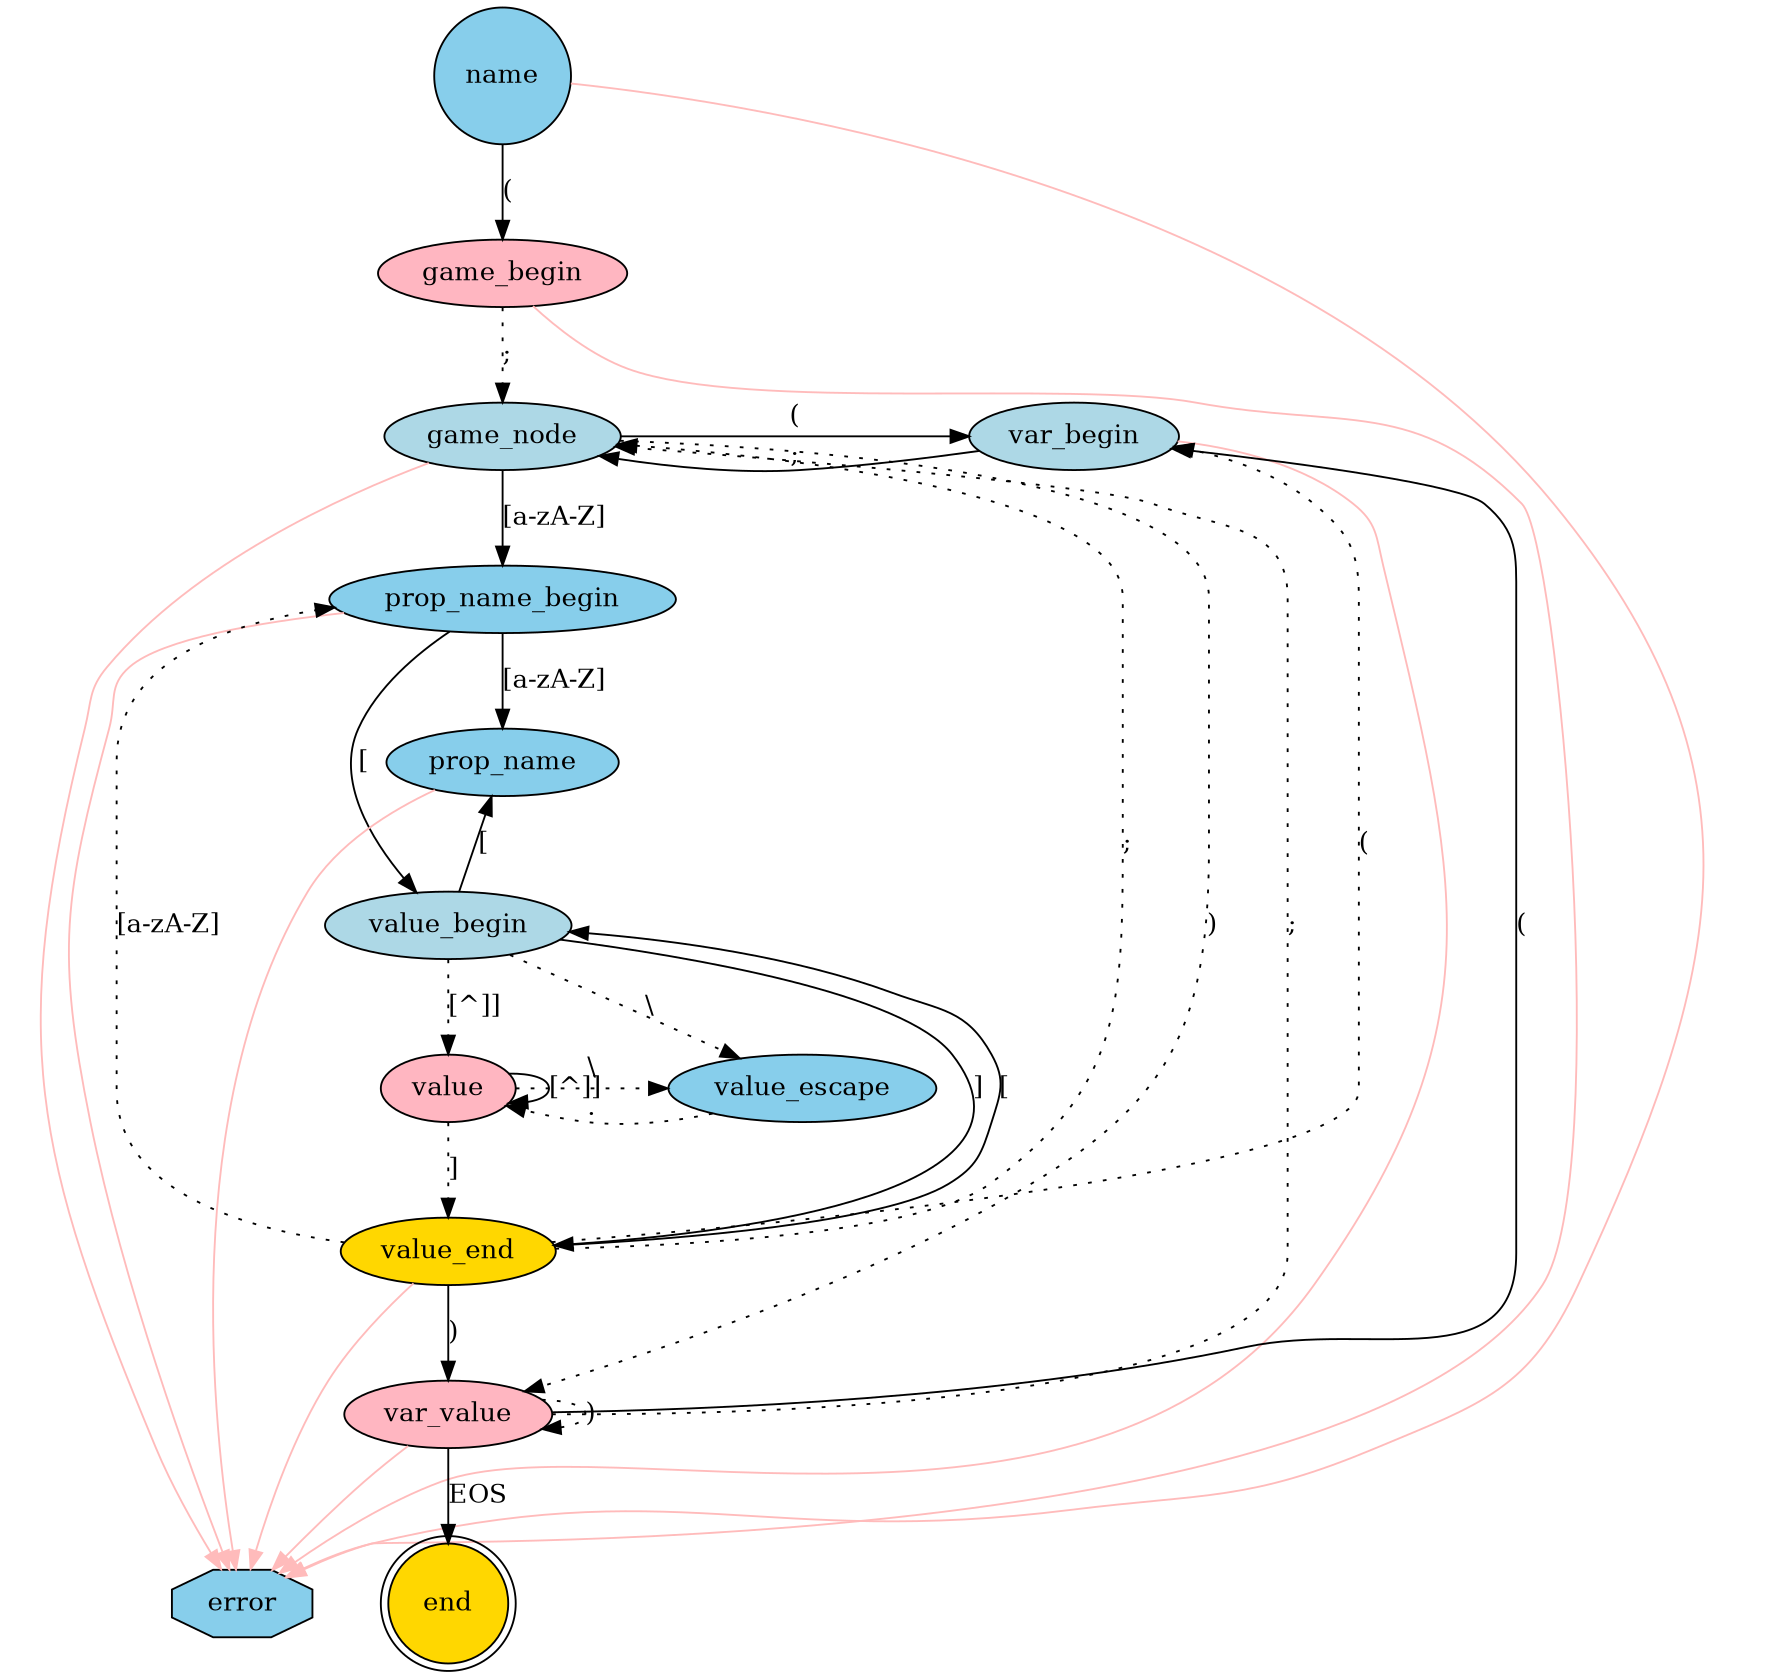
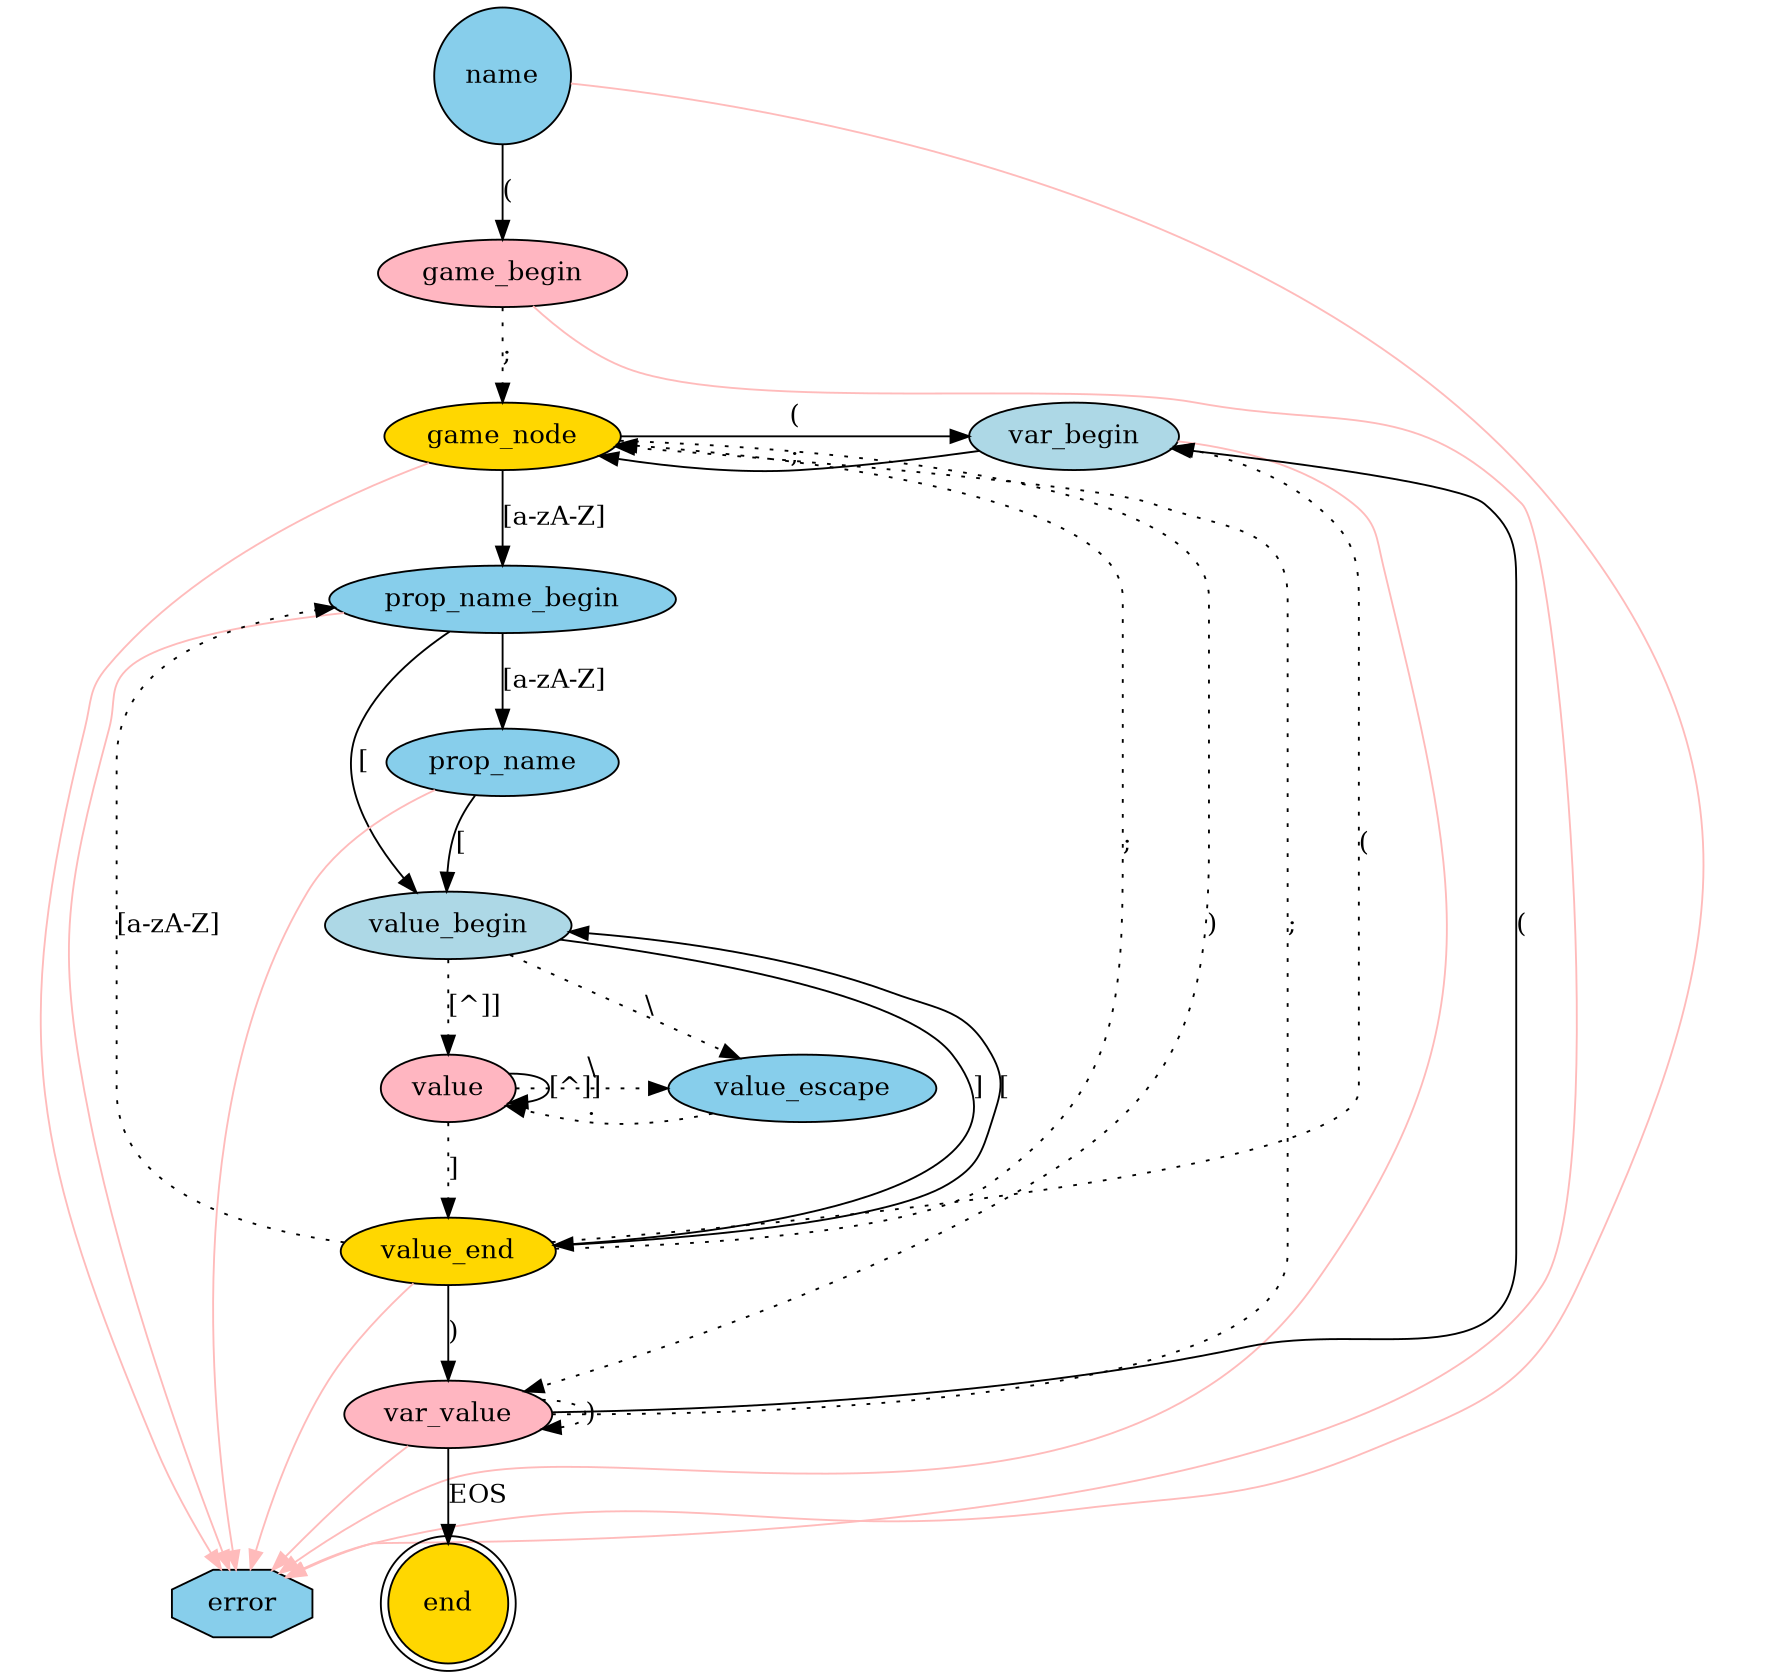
node "game_node": fillcolor lightblue -> gold
edge "value_begin" -> "prop_name": reversed
